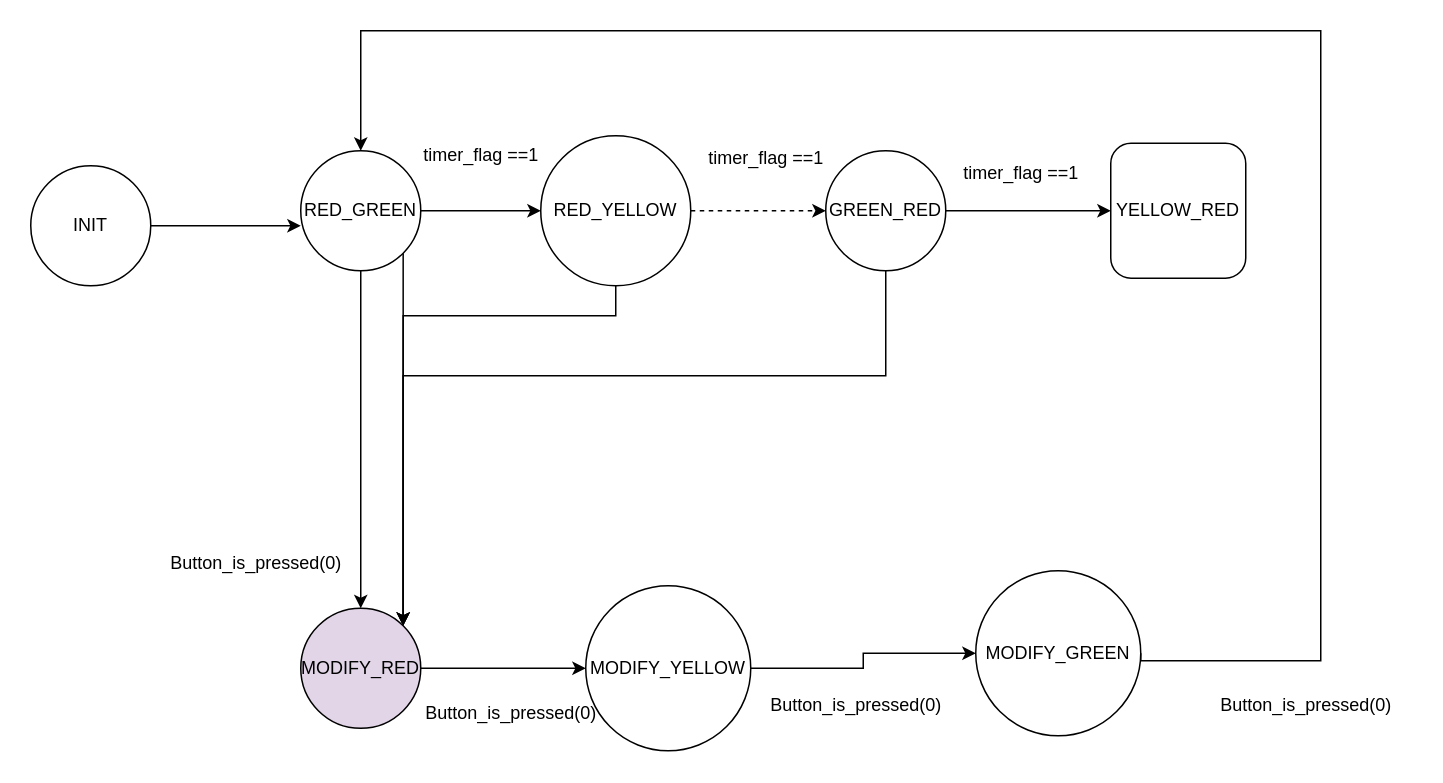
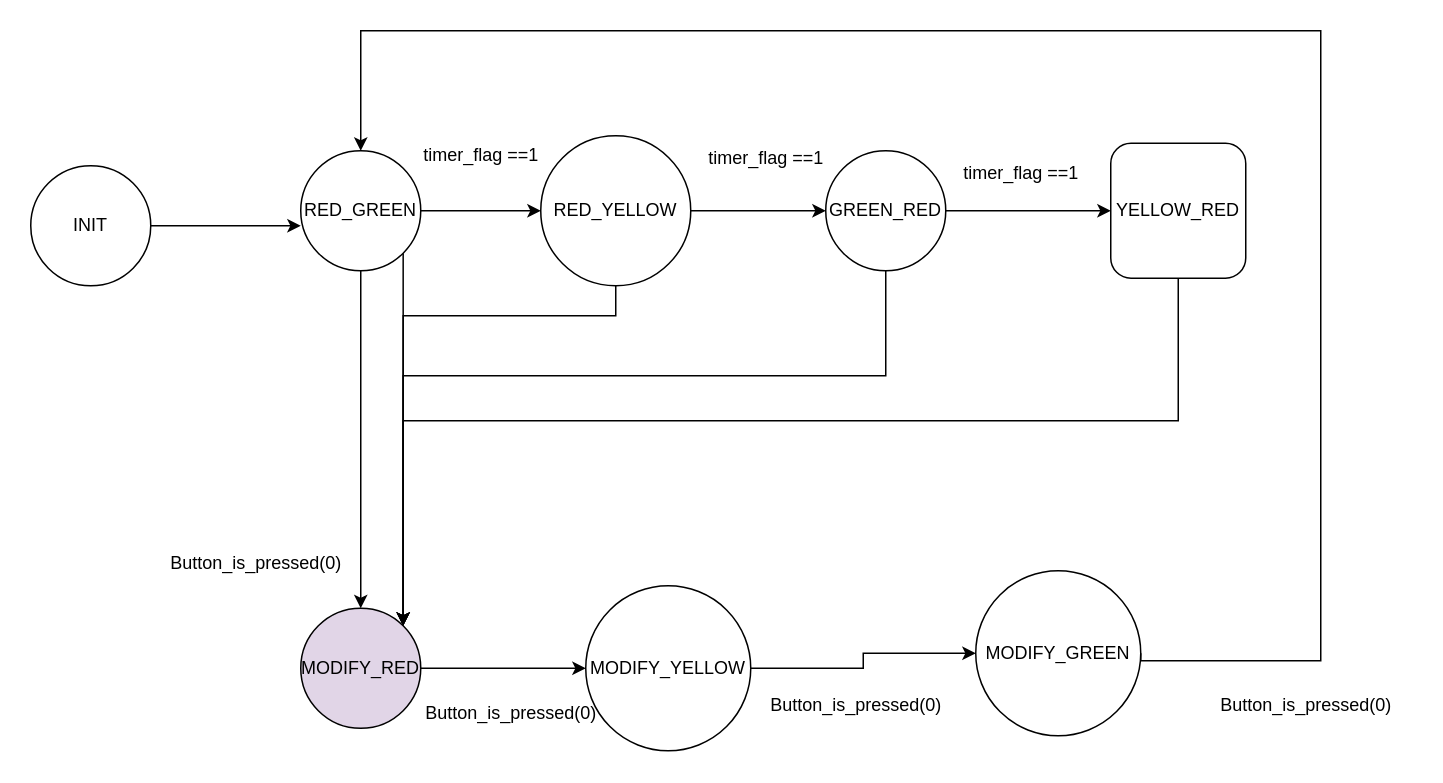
edge "RED_YELLOW" -> "GREEN_RED": style dashed -> solid
edge "YELLOW_RED" -> "MODIFY_RED": added
